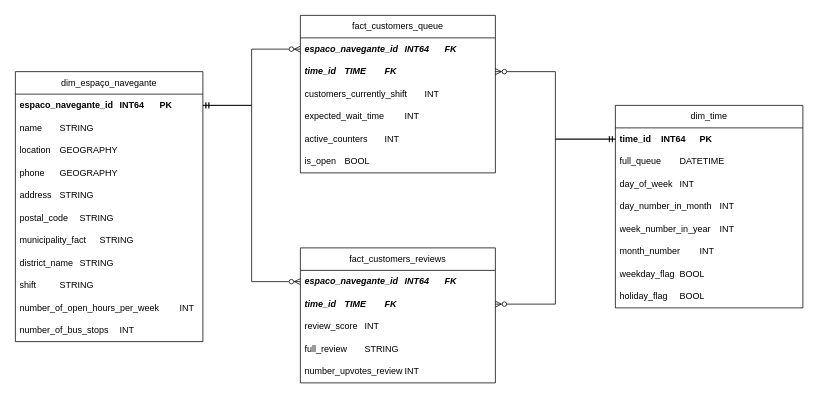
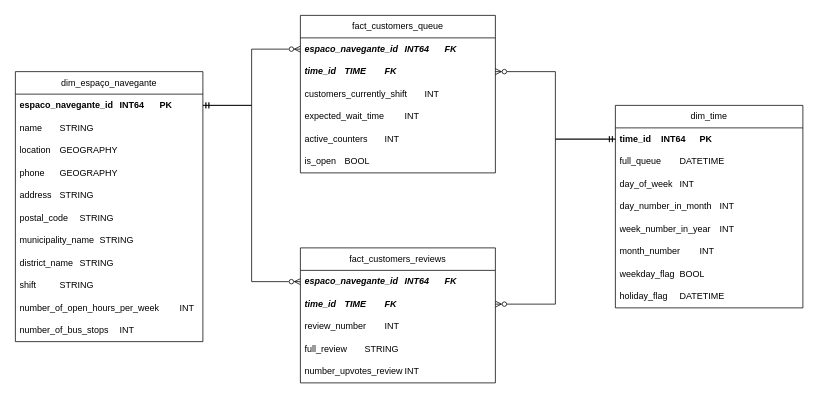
node "municipality_fact STRING": label "municipality_fact STRING" -> "municipality_name STRING"
node "holiday_flag BOOL": label "holiday_flag BOOL" -> "holiday_flag DATETIME"
node "review_score INT": label "review_score INT" -> "review_number INT"
